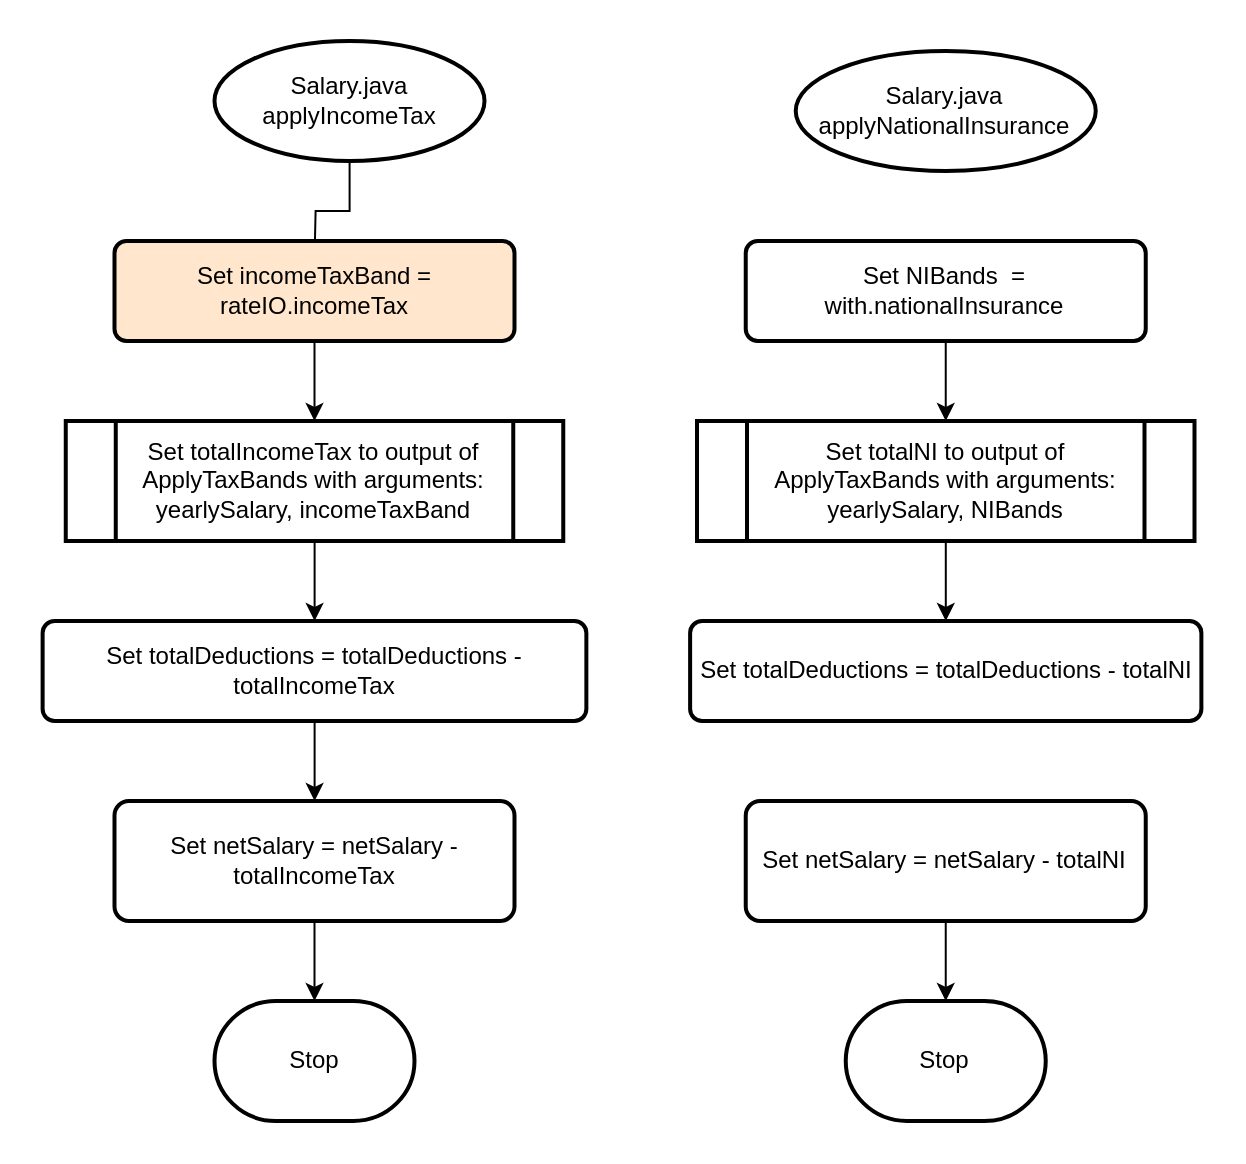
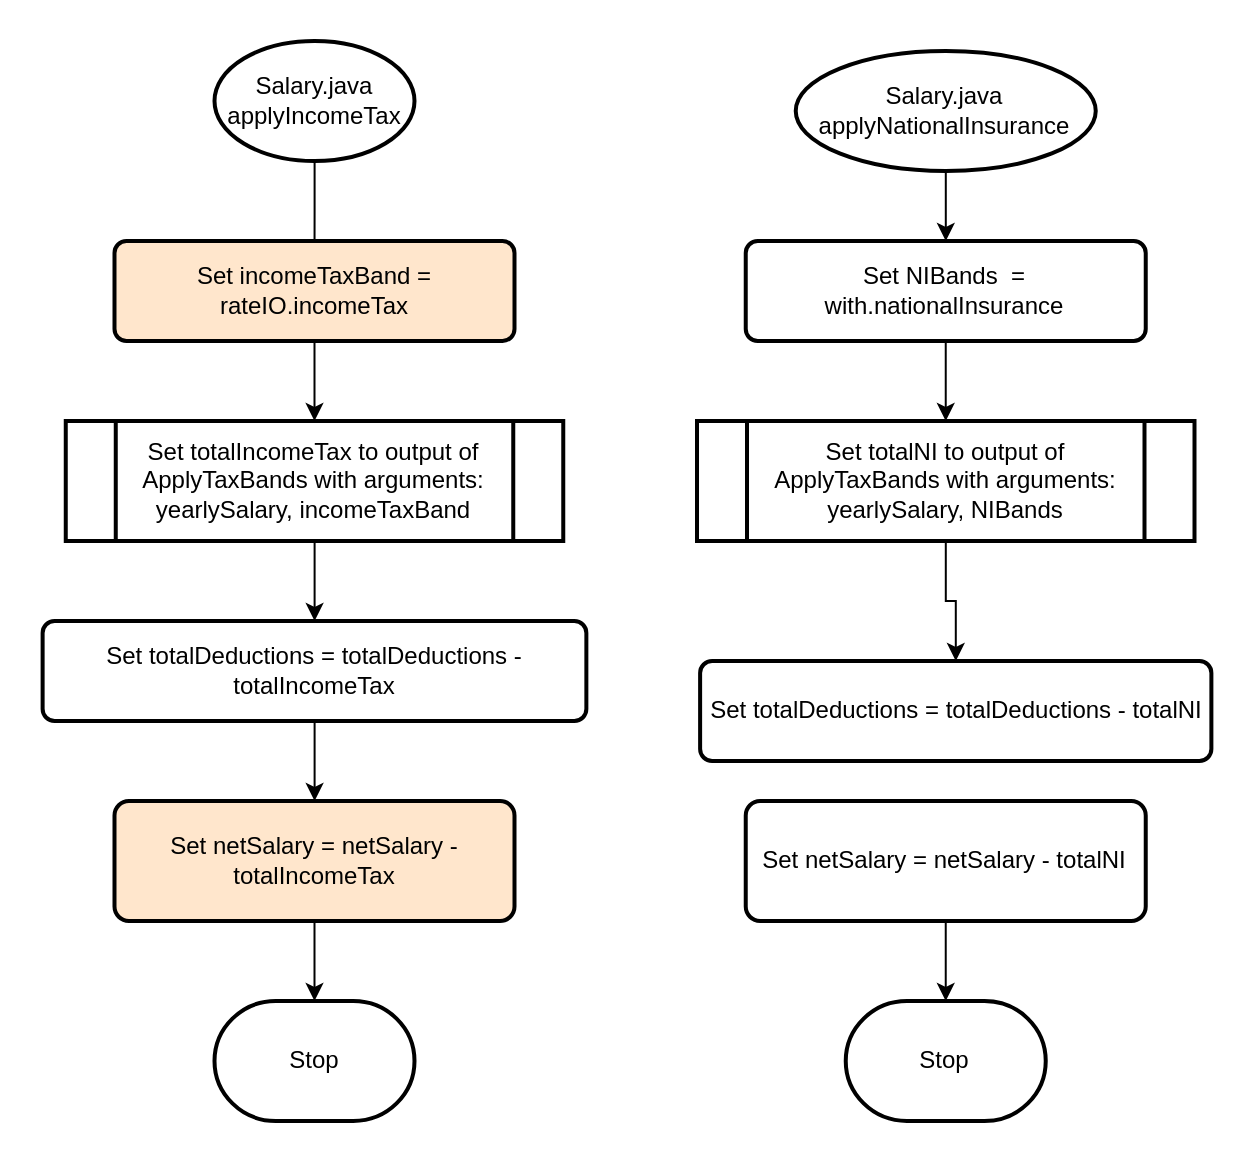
node "Salary.java applyIncomeTax": size 270x120 -> 200x120
edge "Salary.java applyNationalInsurance" -> "Set NIBands = with.nationalInsurance": added
node "Set totalDeductions = totalDeductions - totalNI": moved (946, 671) -> (956, 711)
node "Set netSalary = netSalary - totalIncomeTax": fillcolor #ffffff -> #ffe6cc
